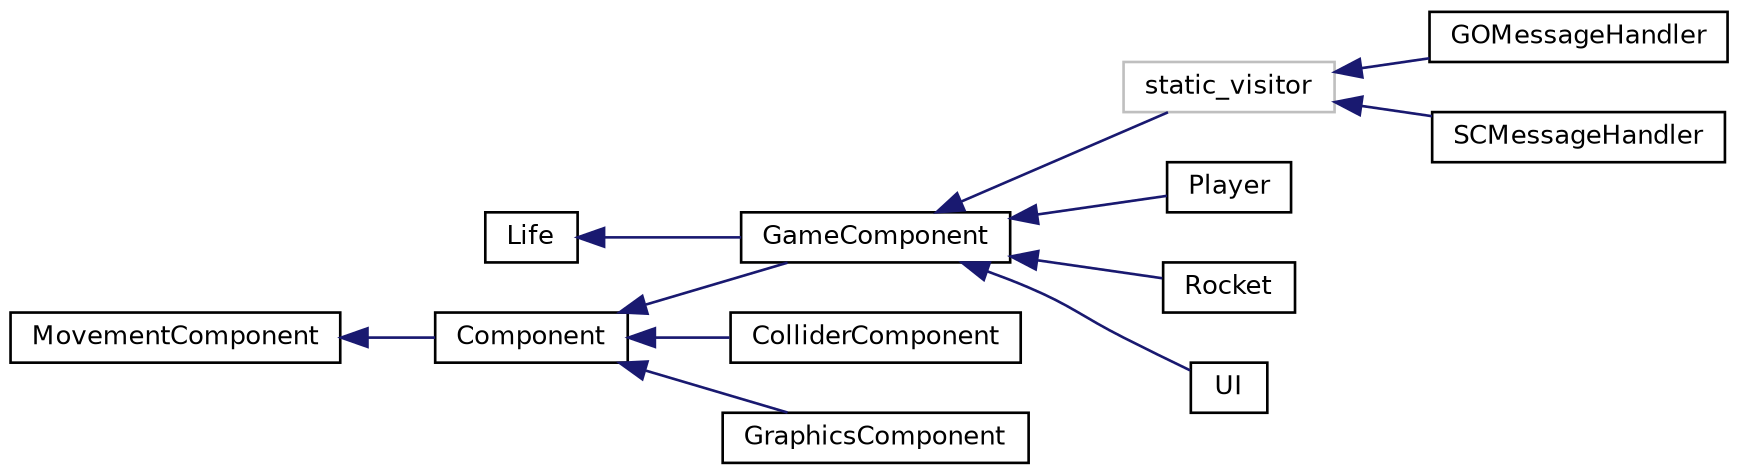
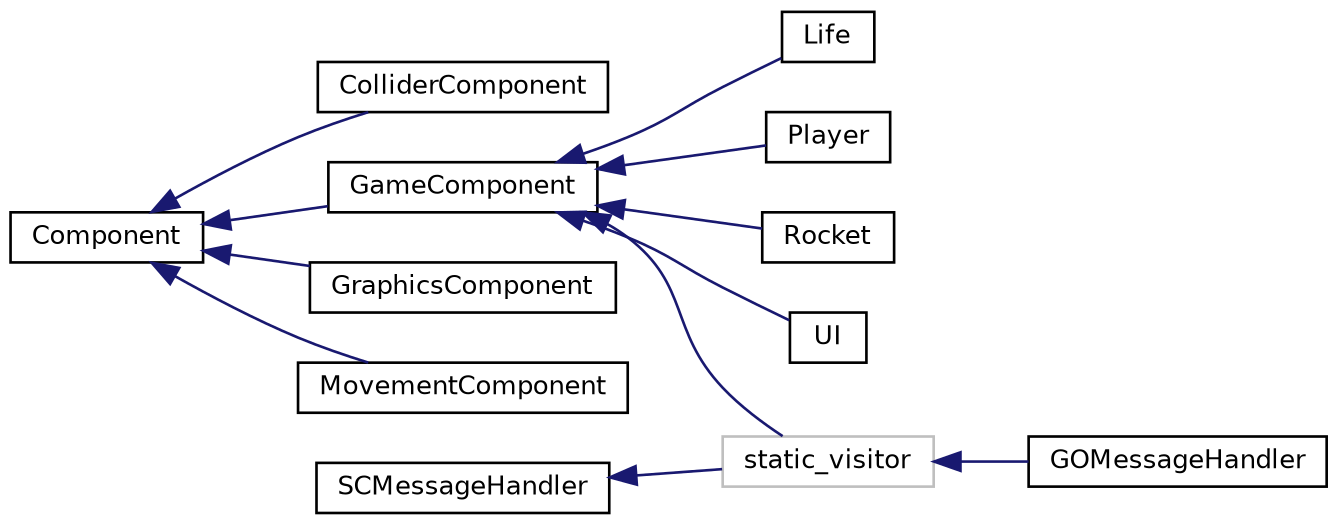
edge "SCMessageHandler" -> "static_visitor": reversed
edge "GameComponent" -> "Life": reversed
edge "Component" -> "MovementComponent": reversed
